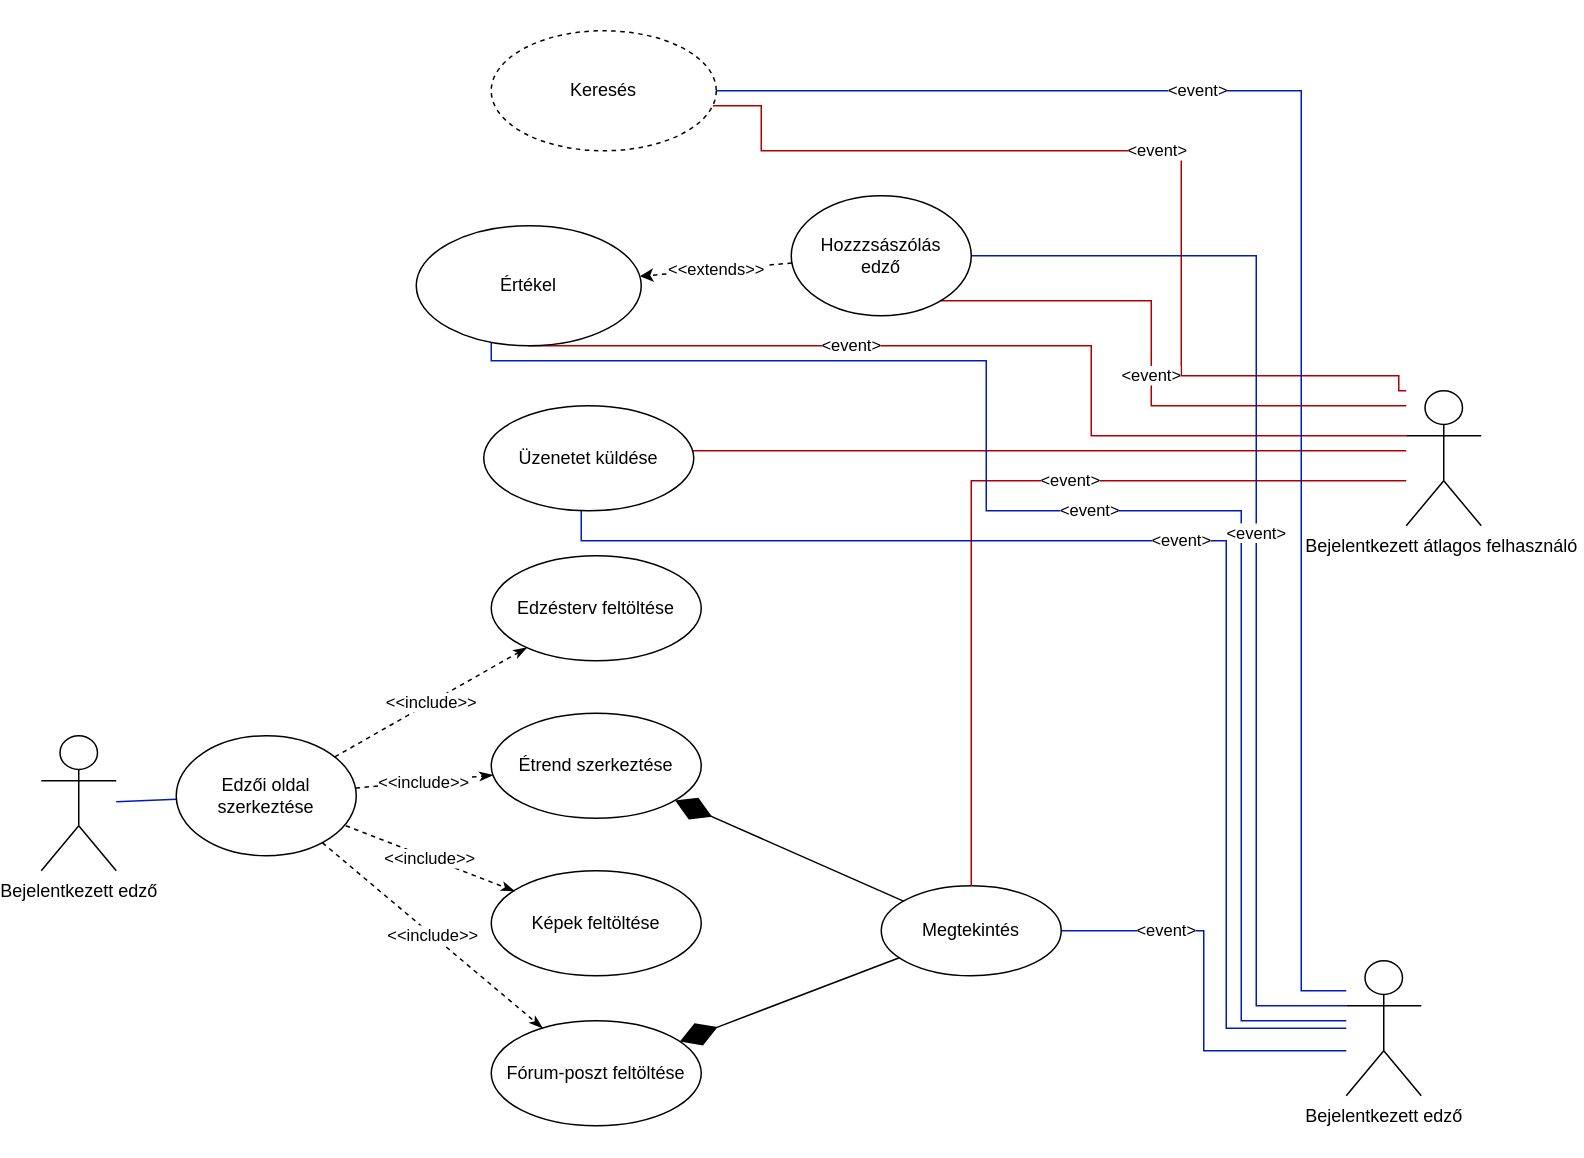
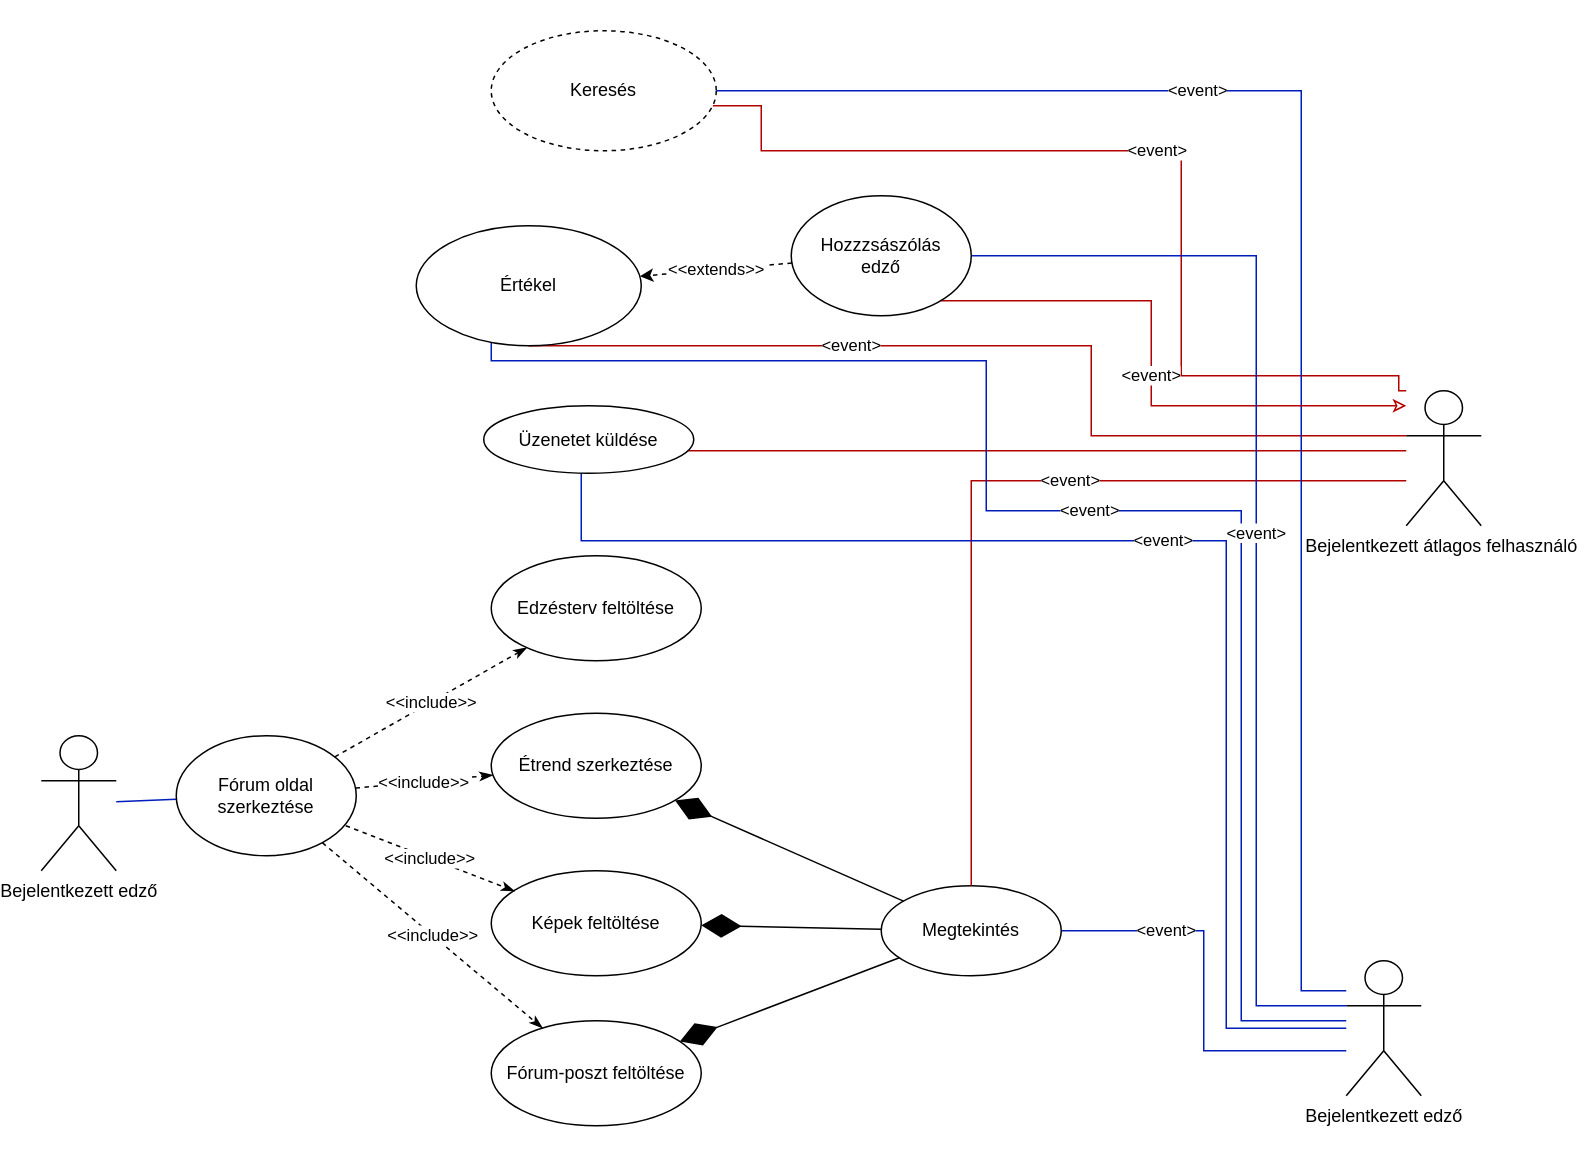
edge "Hozzzsászólás edző" -- "Bejelentkezett átlagos felhasználó": arrowhead none -> classic
node "Üzenetet küldése": size 210x105 -> 210x68
node "Edzői oldal szerkeztése": label "Edzői oldal szerkeztése" -> "Fórum oldal szerkeztése"
edge "Megtekintés" -> "Képek feltöltése": added
